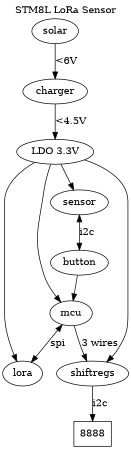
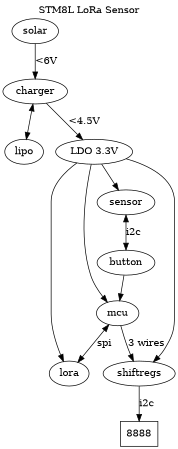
node "lipo": added
